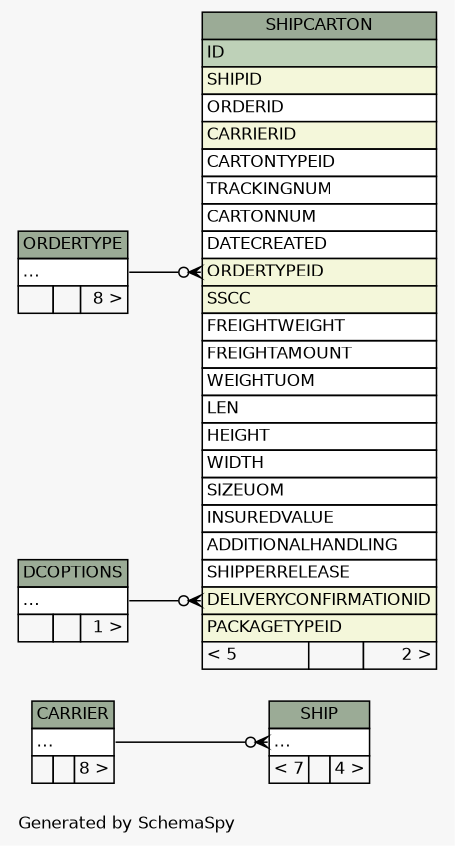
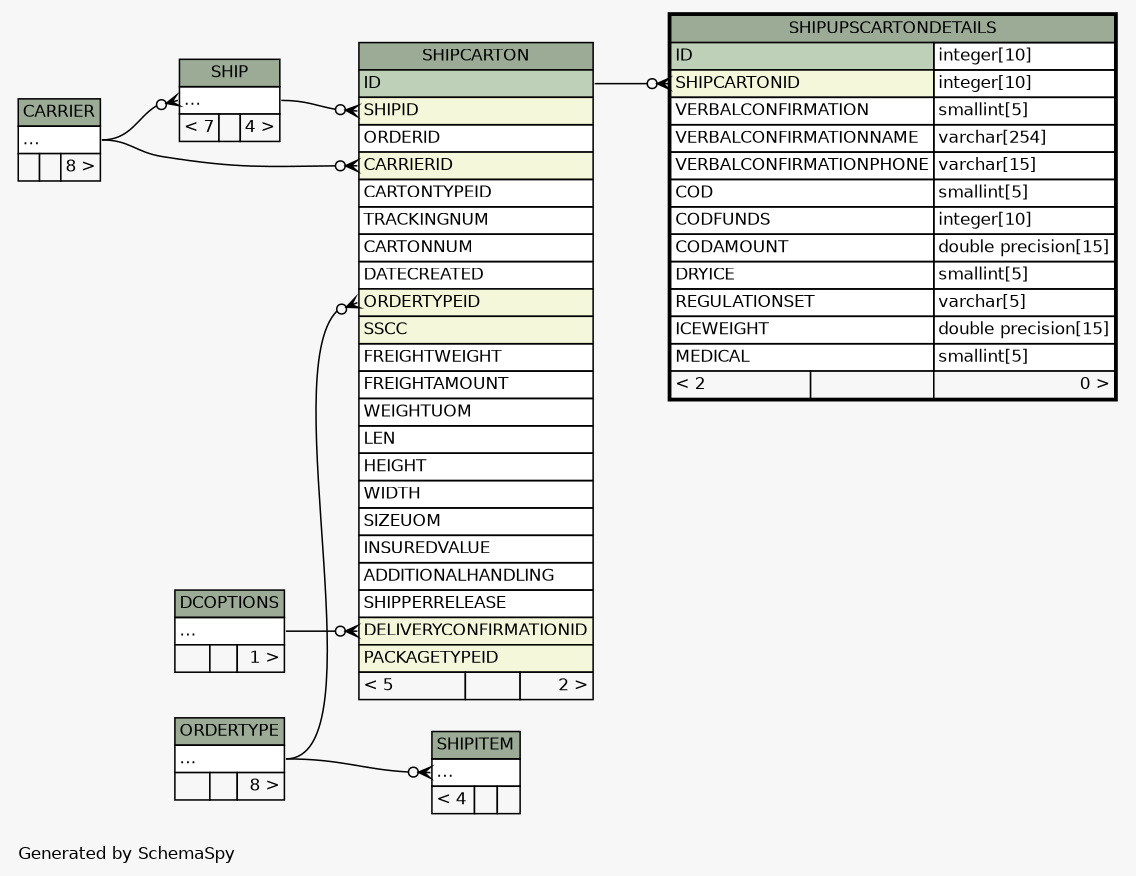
edge "SHIP" -> "SHIPCARTON": added
edge "CARRIER" -> "SHIPCARTON": added
node "SHIPUPSCARTONDETAILS": added
node "SHIPITEM": added
